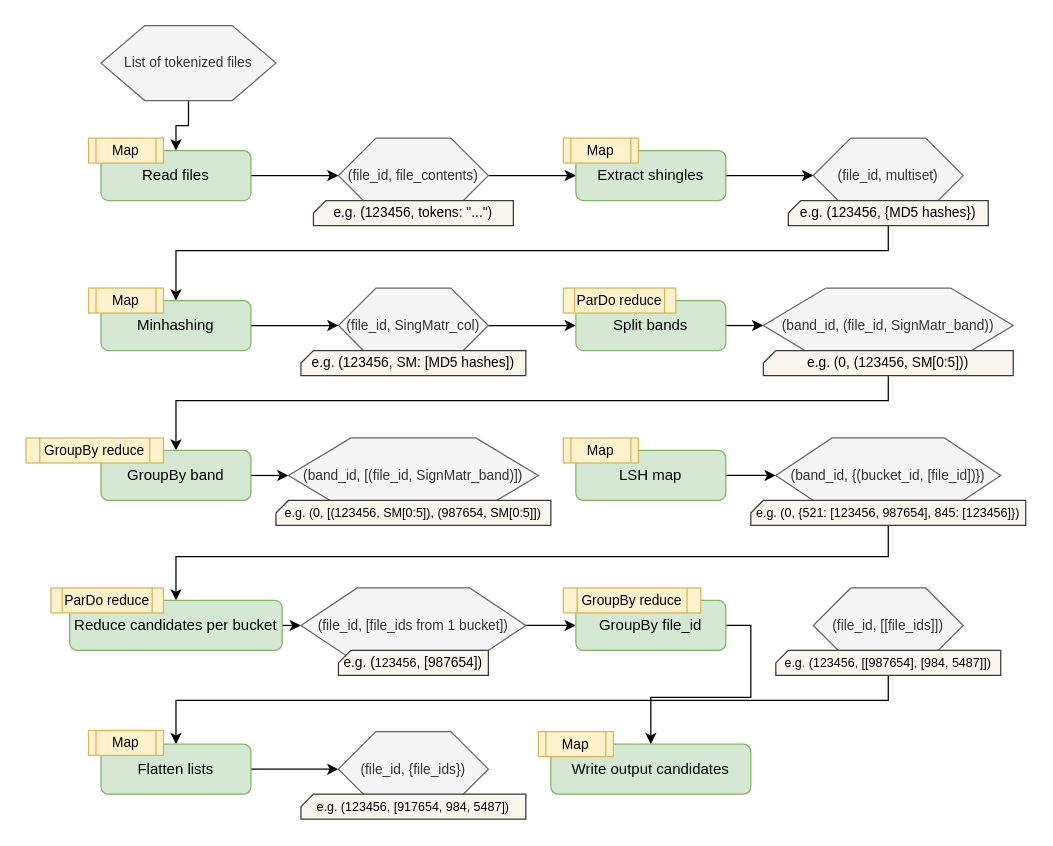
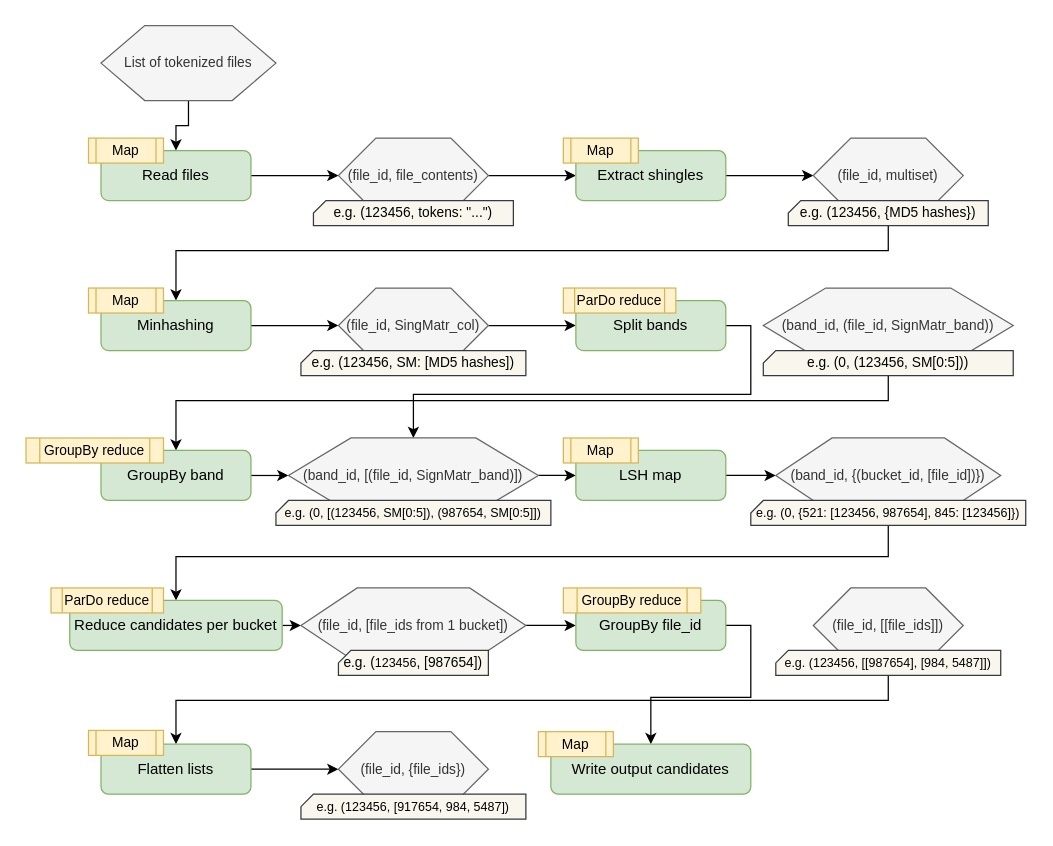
edge "Split bands" -> "(band_id, (file_id, SignMatr_band))": now "Split bands" -> "(band_id, [(file_id, SignMatr_band)])"
edge "(band_id, [(file_id, SignMatr_band)])" -> "LSH map": added
